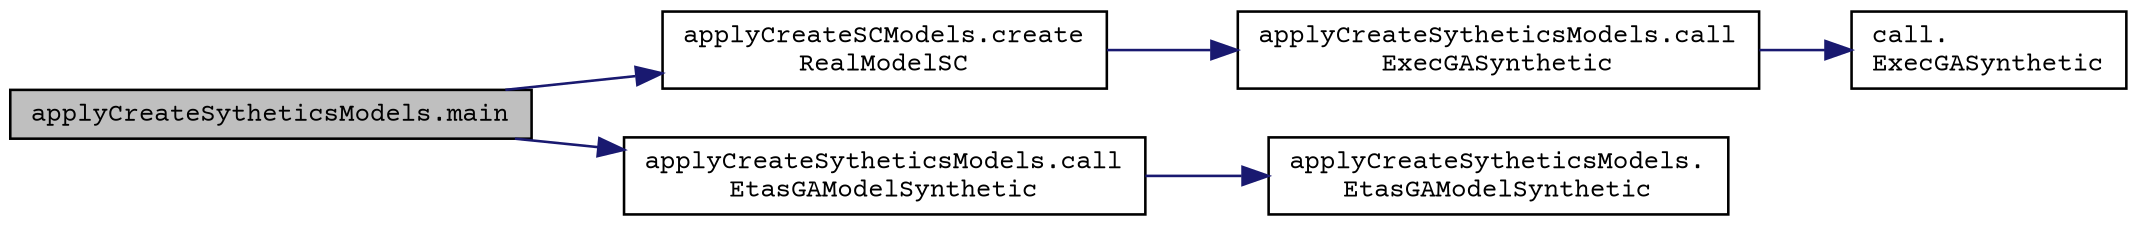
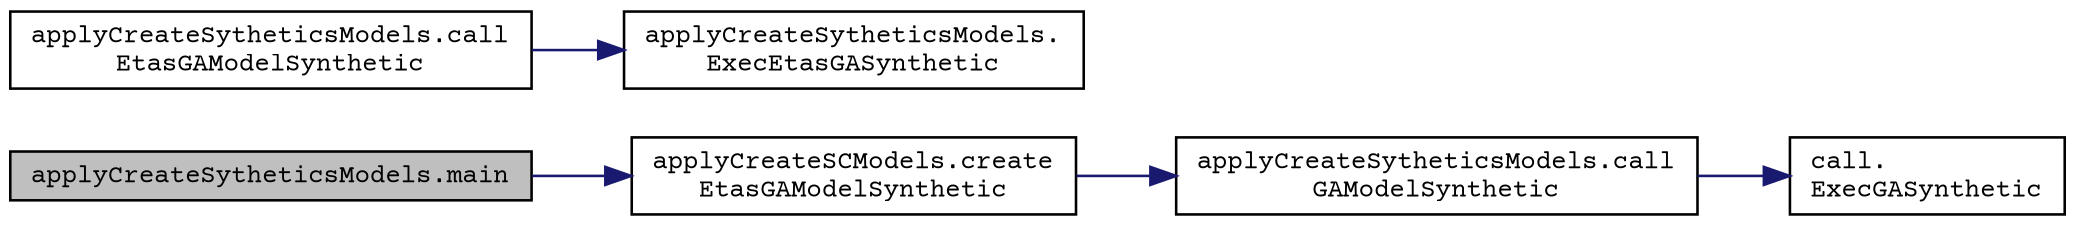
node "applyCreateSCModels.create RealModelSC": label "applyCreateSCModels.create RealModelSC" -> "applyCreateSCModels.create EtasGAModelSynthetic"
node "applyCreateSytheticsModels.call ExecGASynthetic": label "applyCreateSytheticsModels.call ExecGASynthetic" -> "applyCreateSytheticsModels.call GAModelSynthetic"
edge "applyCreateSytheticsModels.main" -> "applyCreateSytheticsModels.call EtasGAModelSynthetic": removed
node "applyCreateSytheticsModels. EtasGAModelSynthetic": label "applyCreateSytheticsModels. EtasGAModelSynthetic" -> "applyCreateSytheticsModels. ExecEtasGASynthetic"
